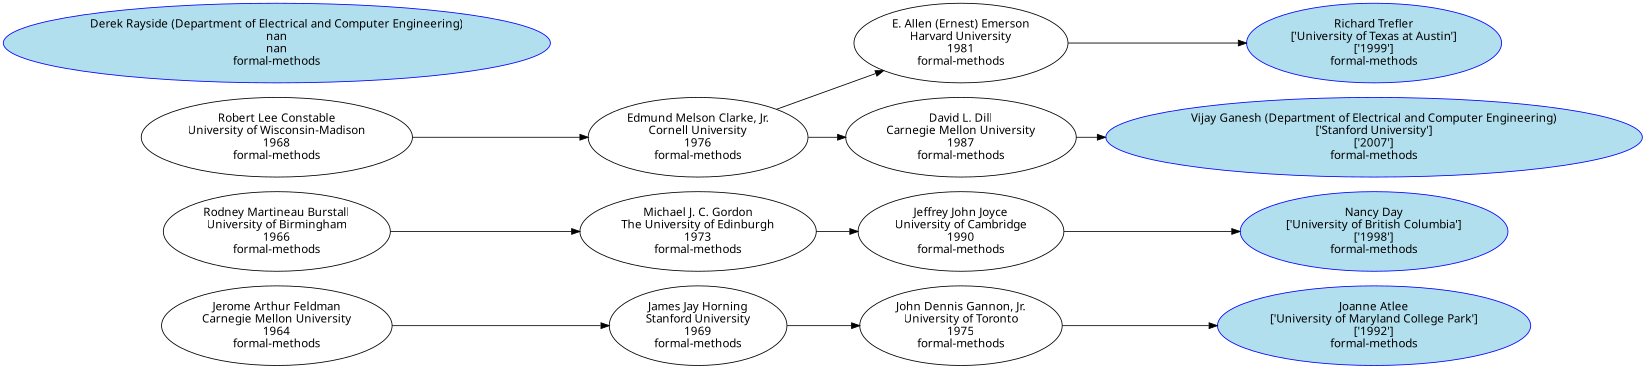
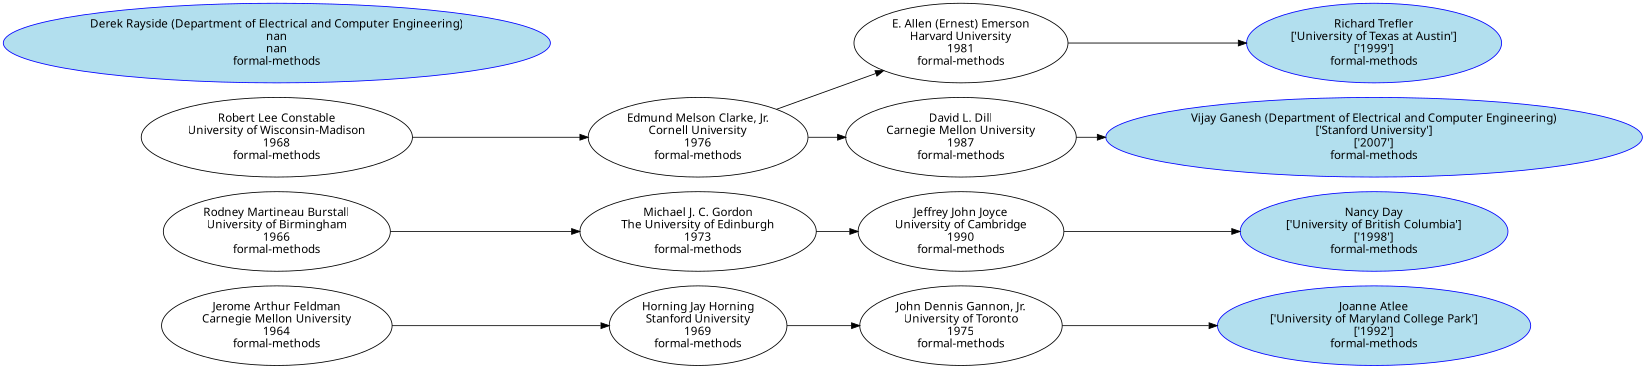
node "James Jay Horning Stanford University 1969 formal-methods": label "James Jay Horning Stanford University 1969 formal-methods" -> "Horning Jay Horning Stanford University 1969 formal-methods"
